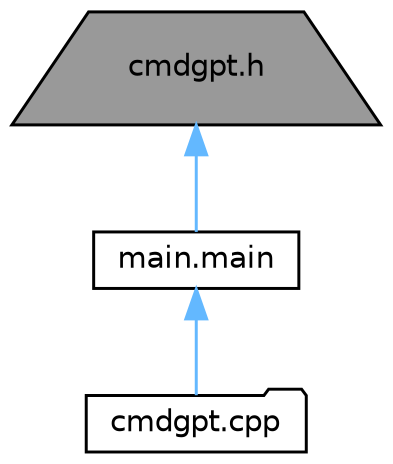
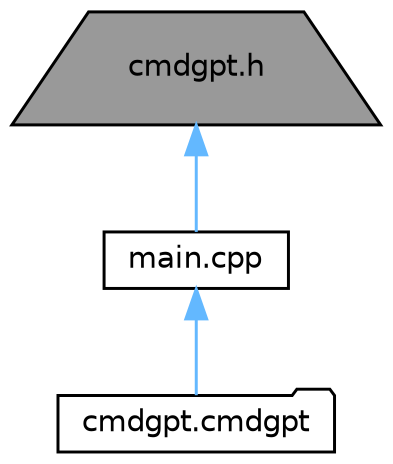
node "main.main": label "main.main" -> "main.cpp"
node "cmdgpt.cpp": label "cmdgpt.cpp" -> "cmdgpt.cmdgpt"
